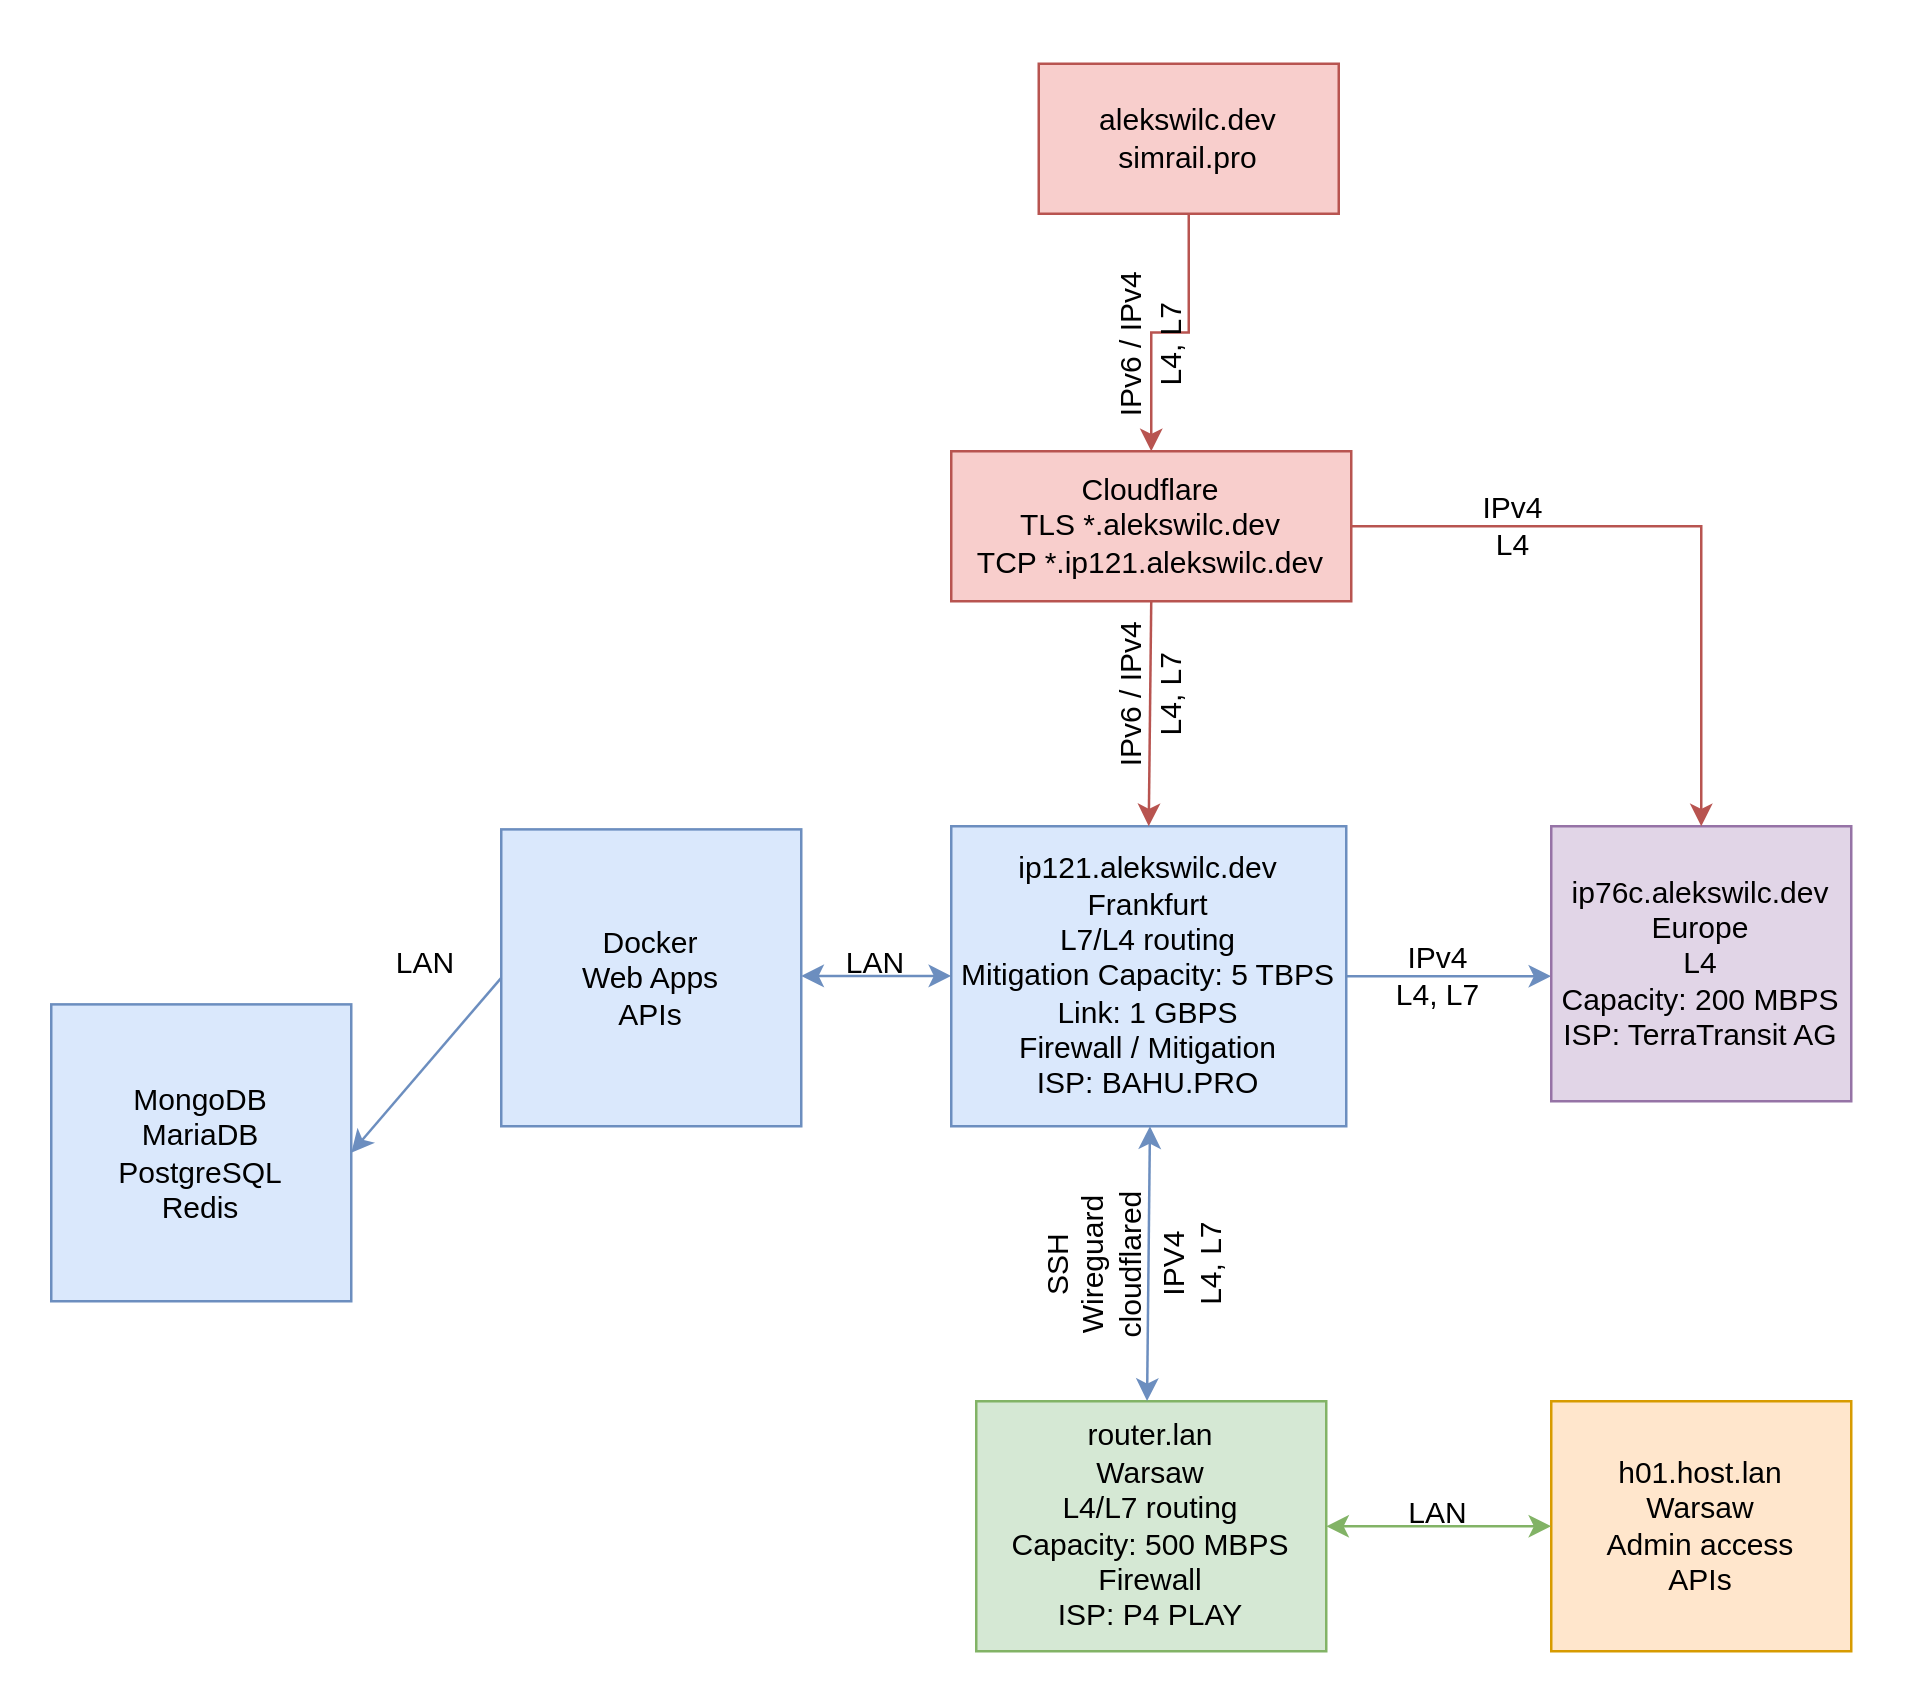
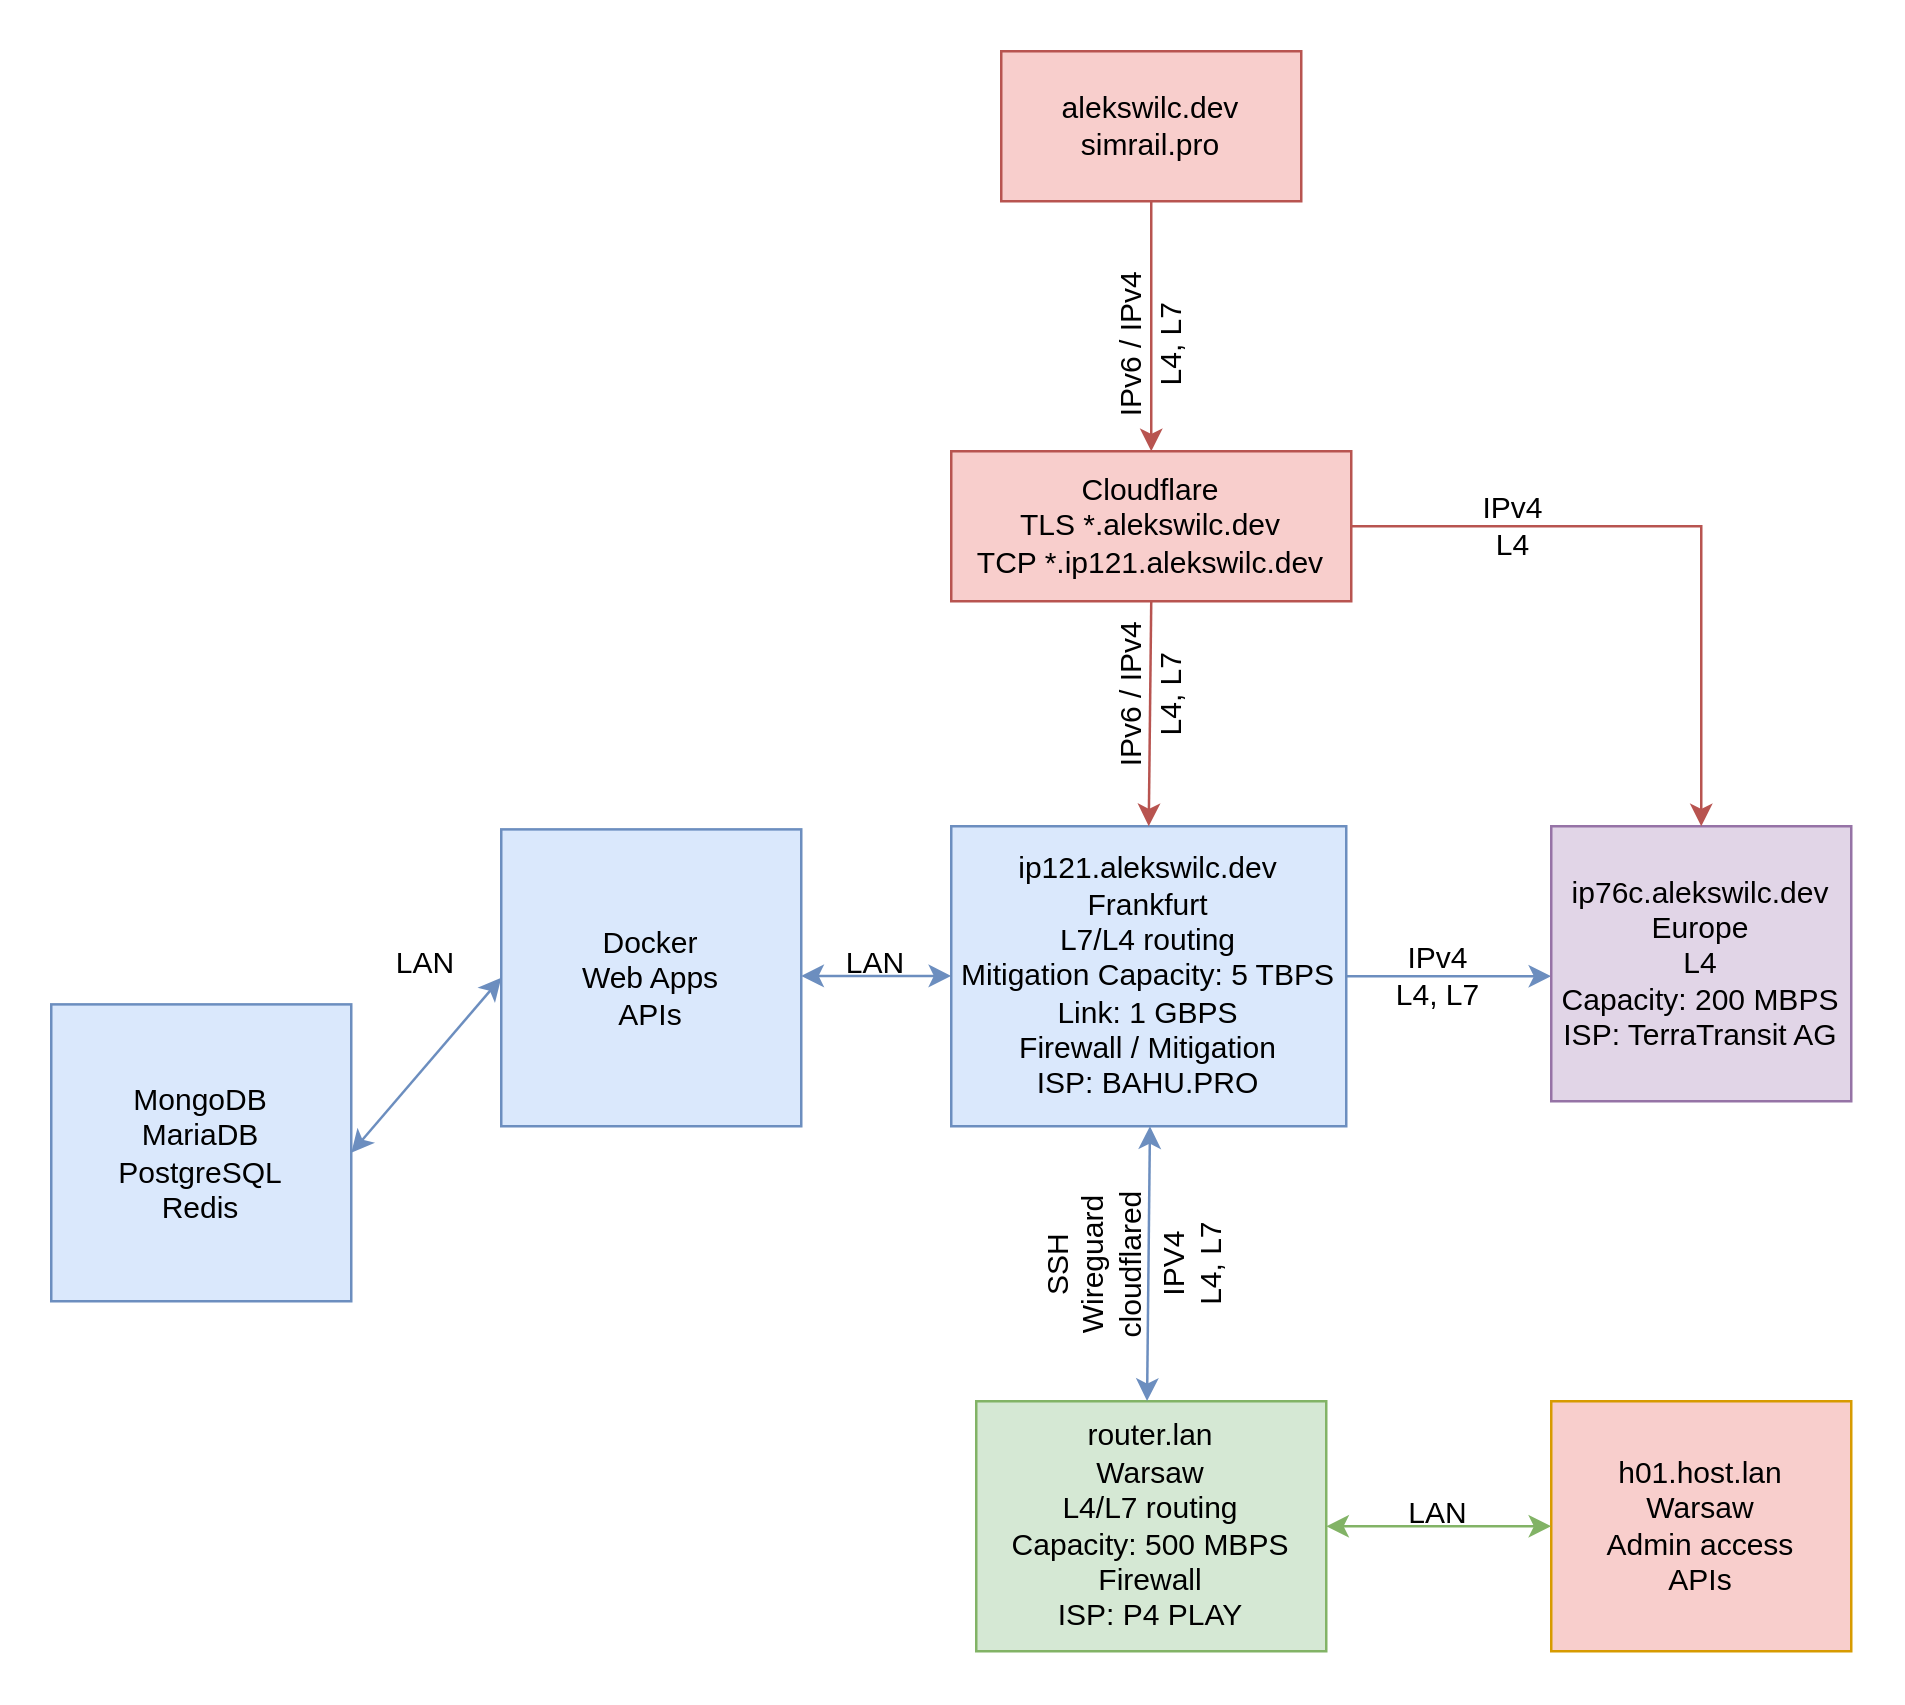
node "alekswilc.dev simrail.pro": moved (1189, 139) -> (1151, 126)
edge "Docker Web Apps APIs" -> "MongoDB MariaDB PostgreSQL Redis": arrowhead none -> classic
node "h01.host.lan Warsaw Admin access APIs": fillcolor #ffe6cc -> #f8cecc
